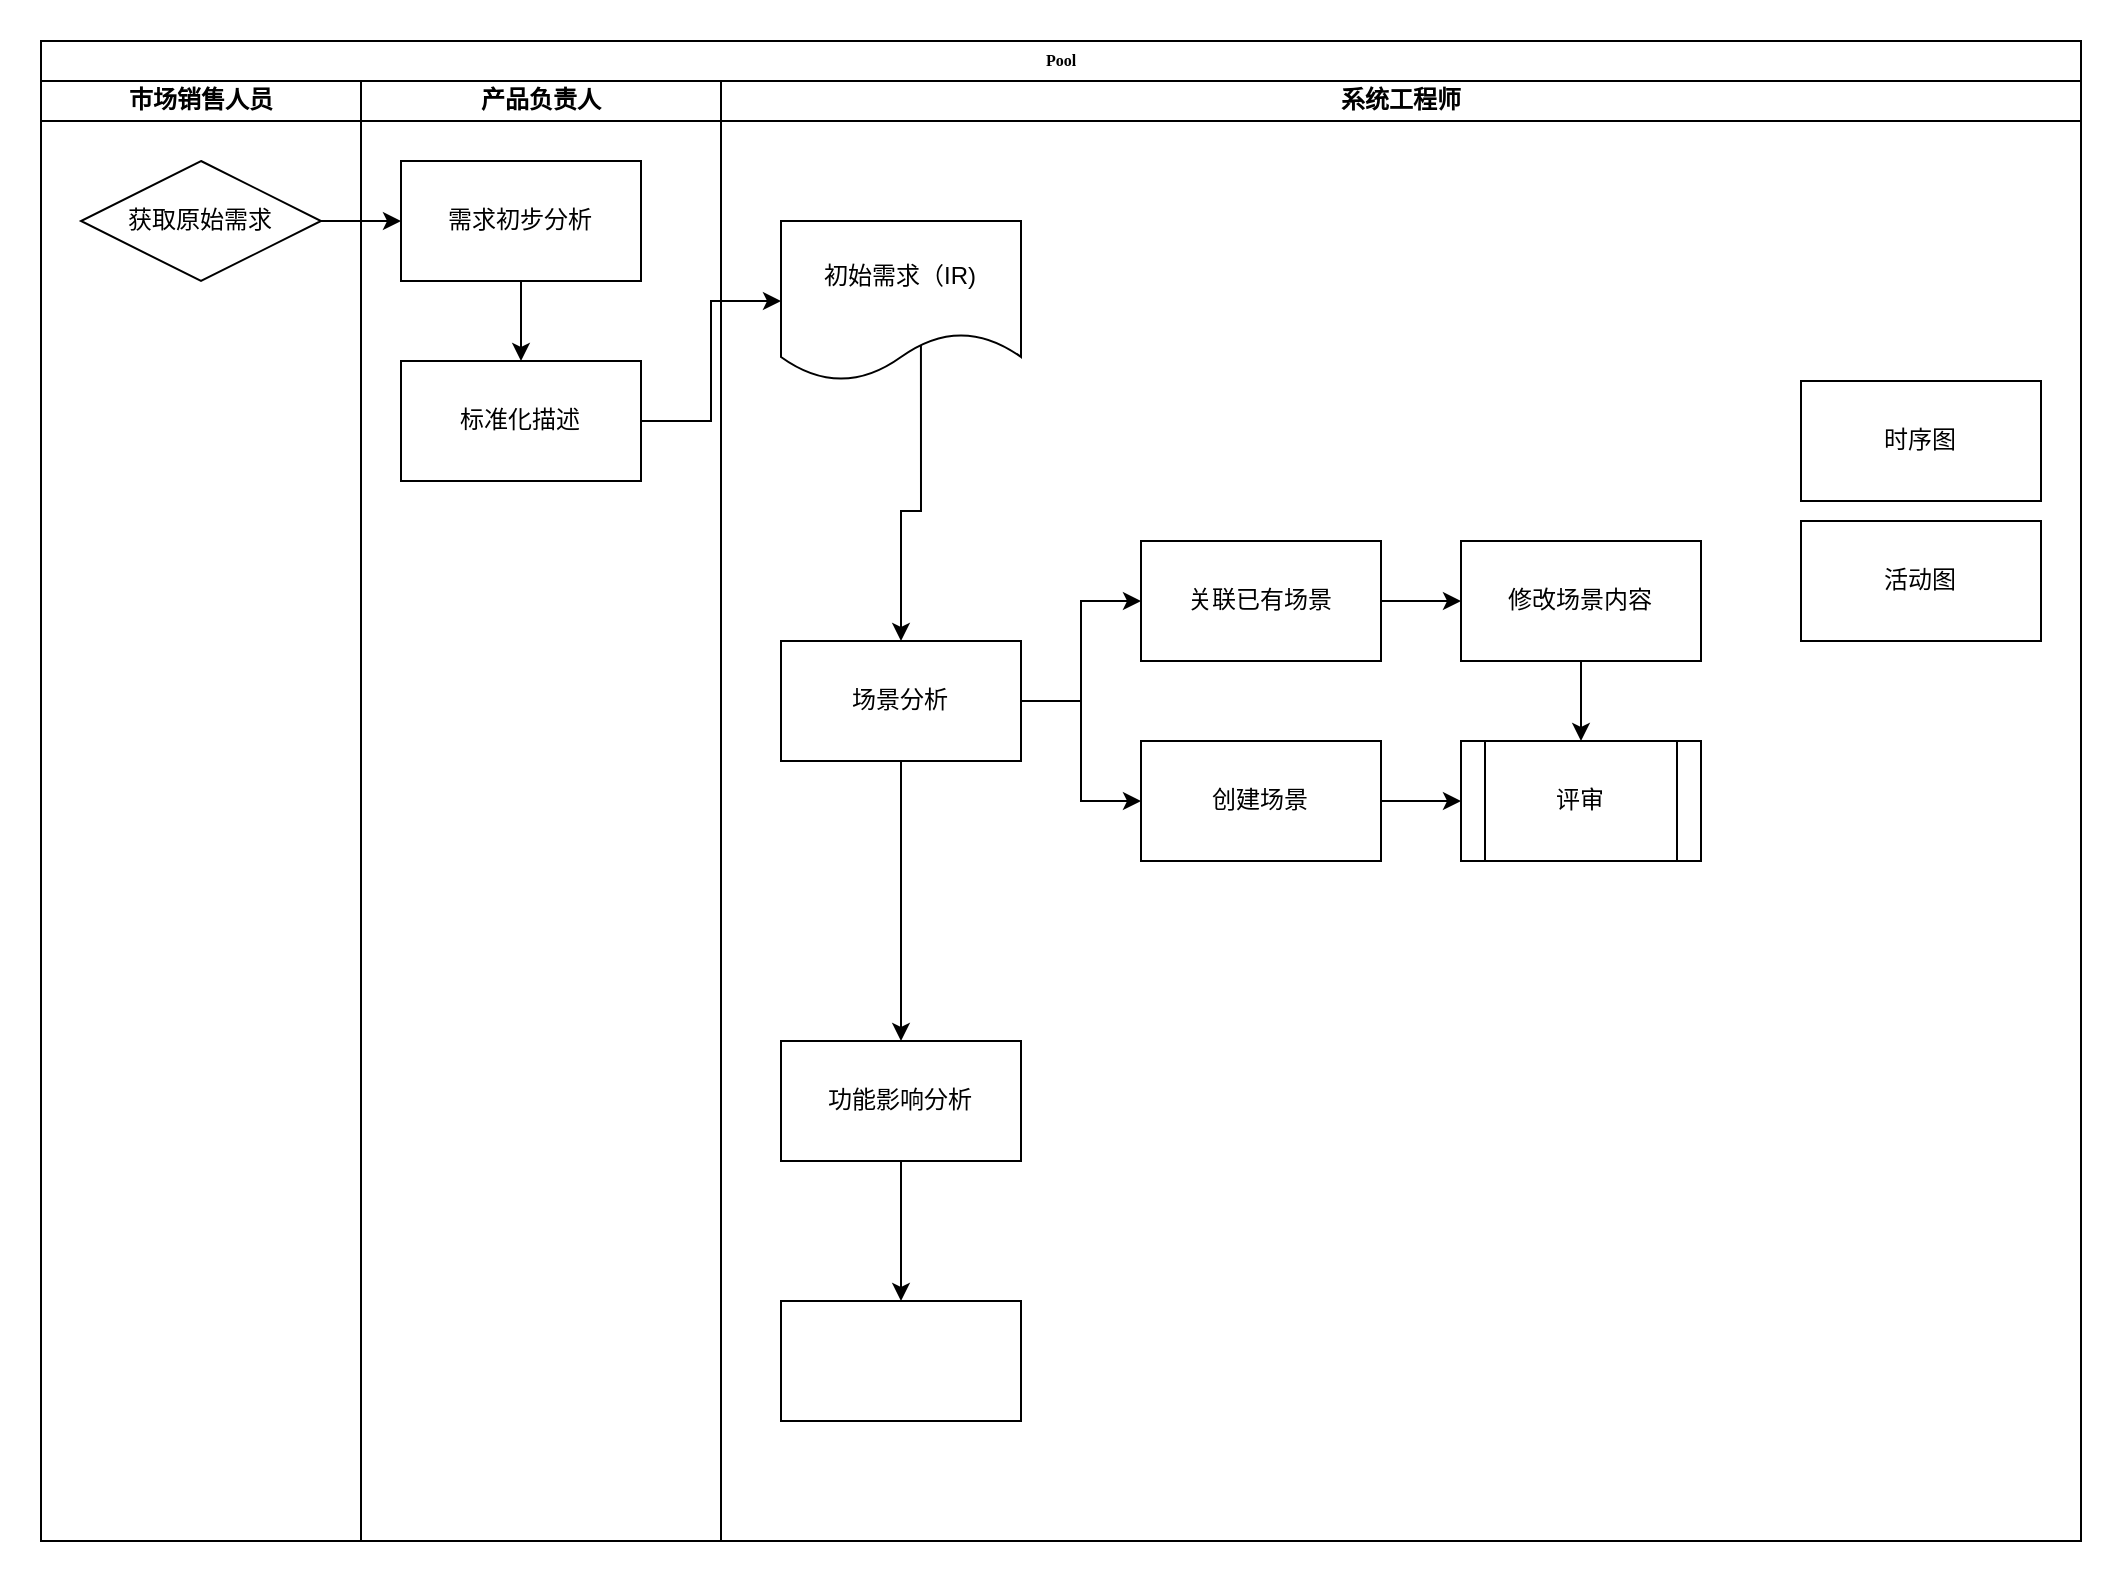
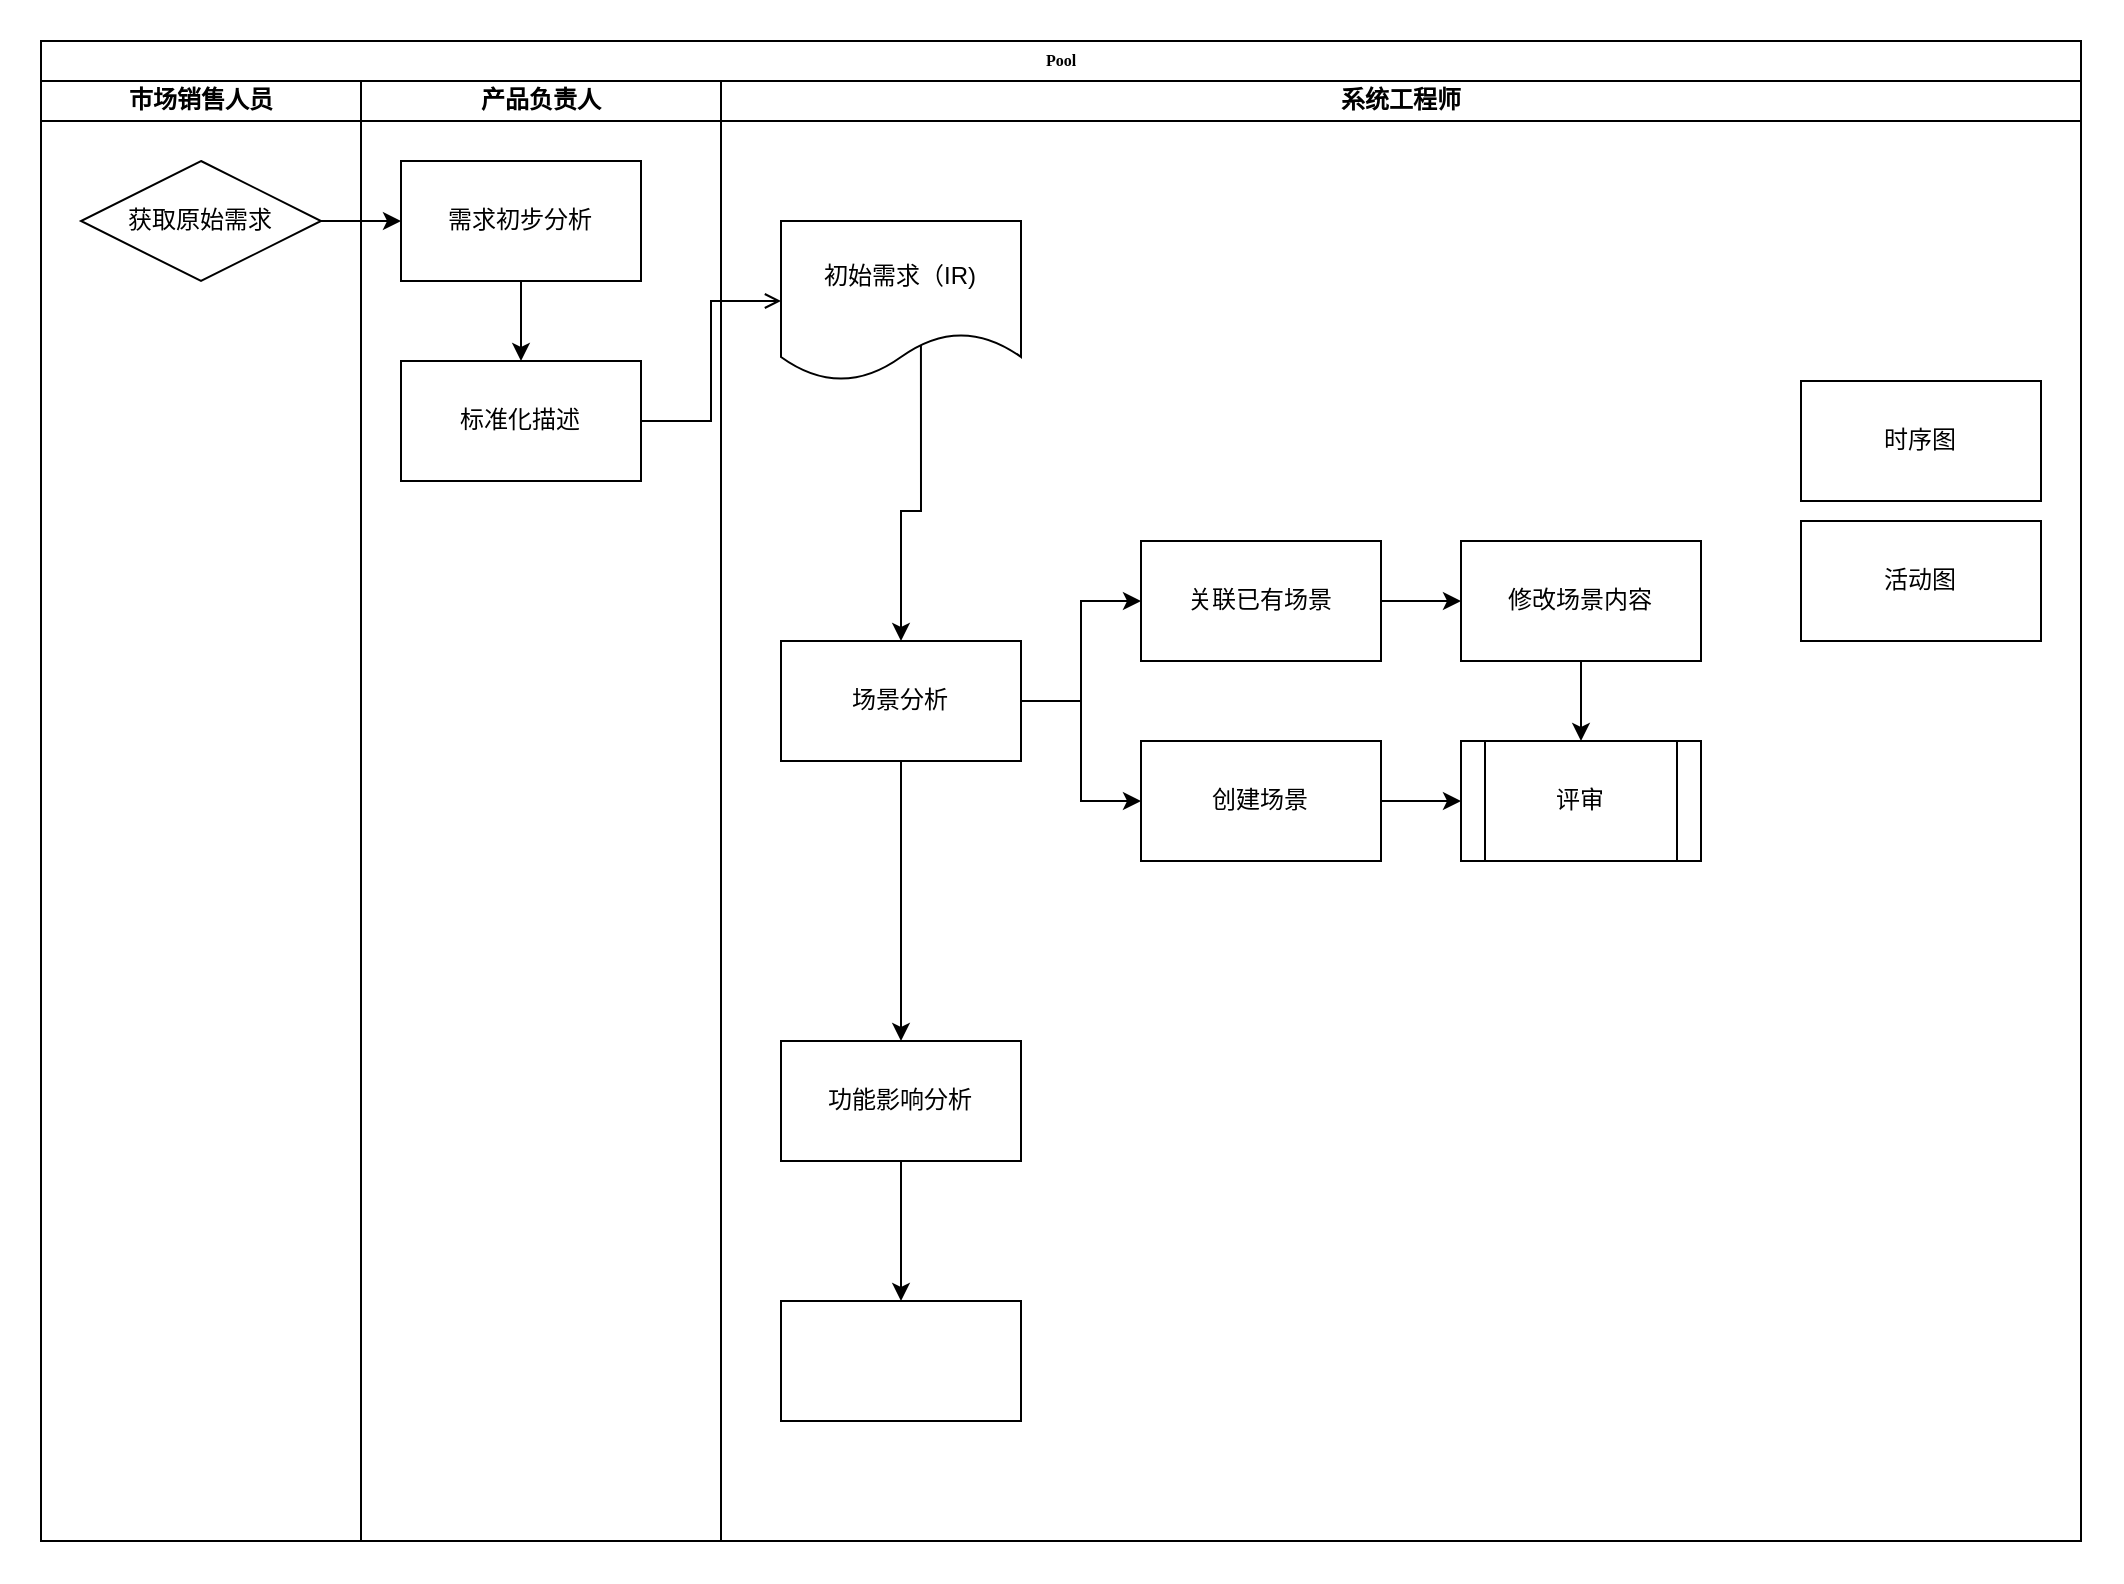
edge "标准化描述" -> "初始需求（IR)": arrowhead classic -> open
